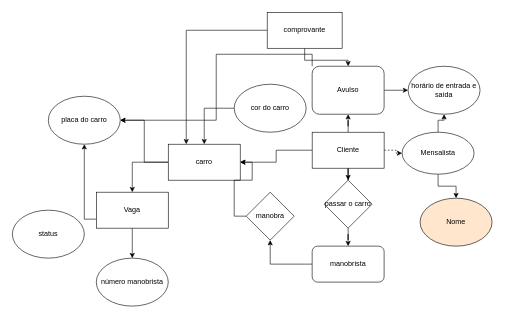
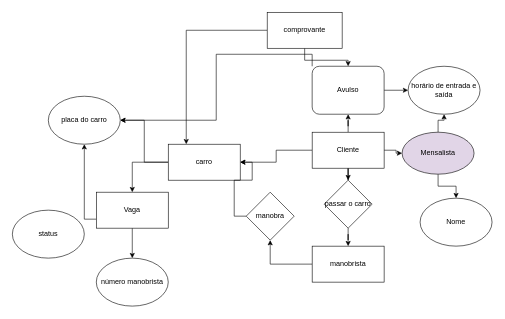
edge "cor do carro" -> "carro": removed
node "cor do carro": removed
edge "Cliente" -> "Mensalista": style dashed -> solid
node "Mensalista": fillcolor #ffffff -> #e1d5e7
node "Nome": fillcolor #ffe6cc -> #ffffff
node "manobrista": shape rounded rectangle -> rectangle
